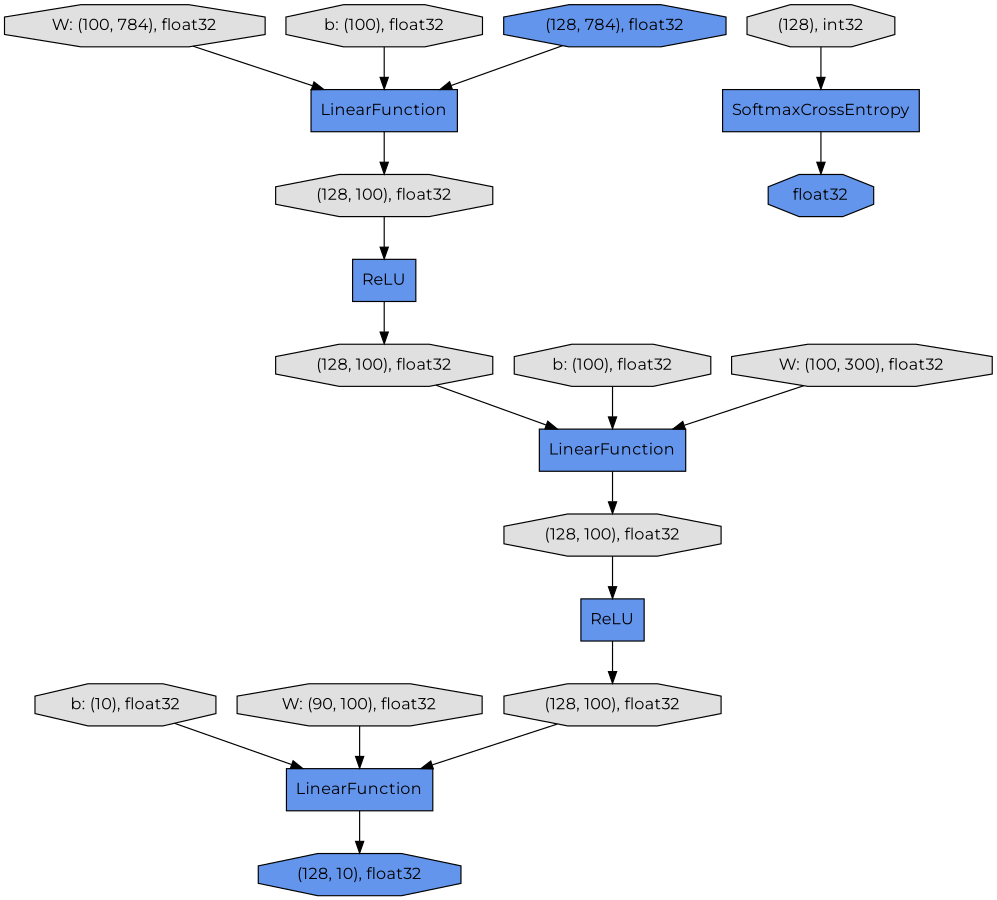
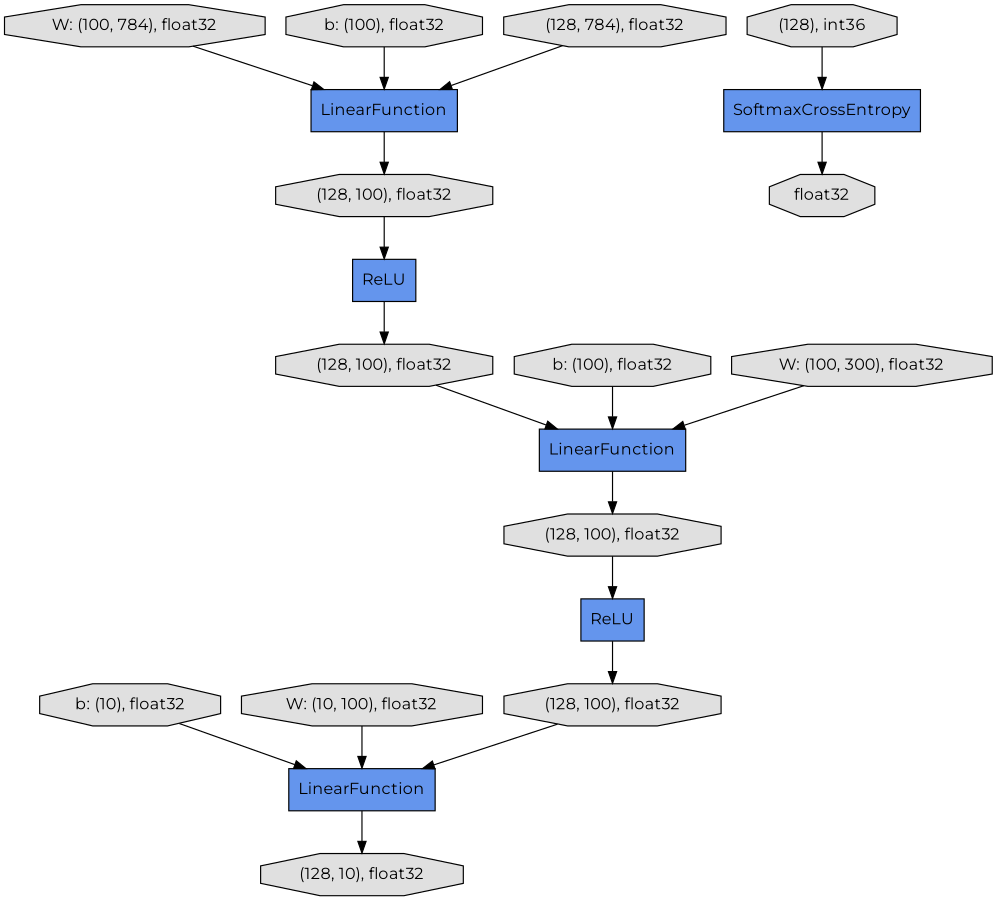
node "(128, 784), float32": fillcolor #6495ed -> #e0e0e0
node "(128), int32": label "(128), int32" -> "(128), int36"
node "float32": fillcolor #6495ed -> #e0e0e0
node "W: (90, 100), float32": label "W: (90, 100), float32" -> "W: (10, 100), float32"
node "(128, 10), float32": fillcolor #6495ed -> #e0e0e0
